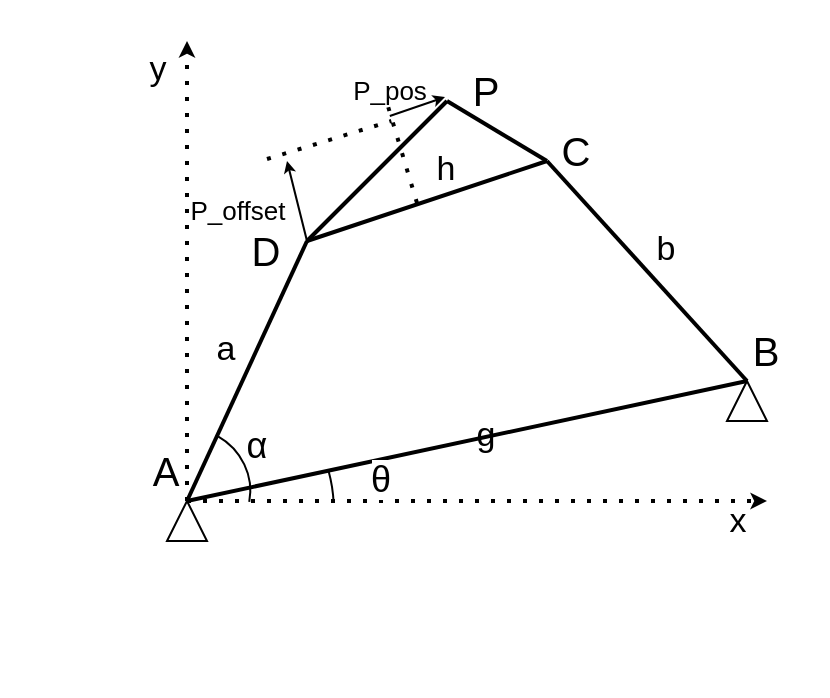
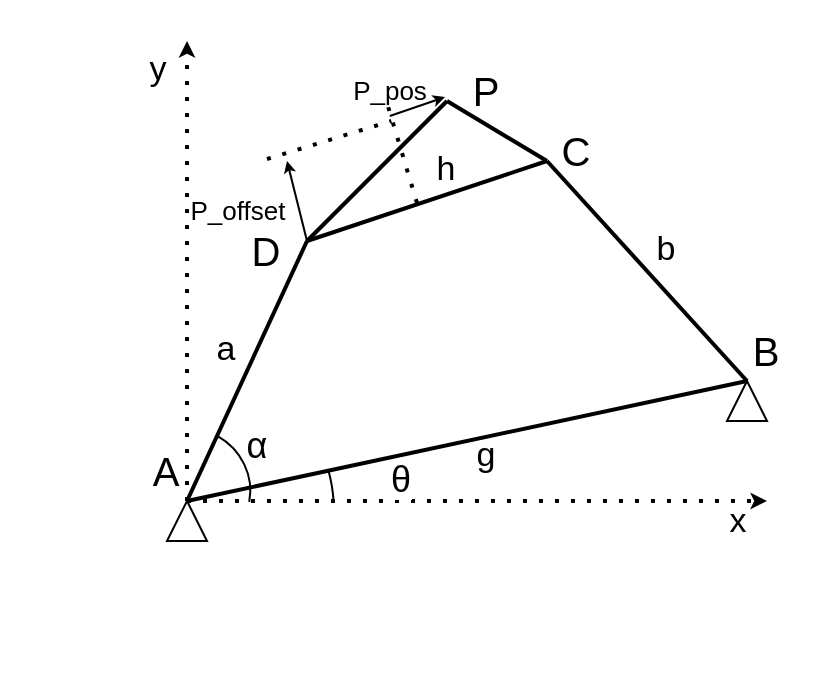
node "g": moved (487, 437) -> (487, 457)
node "θ": moved (381, 481) -> (401, 481)
